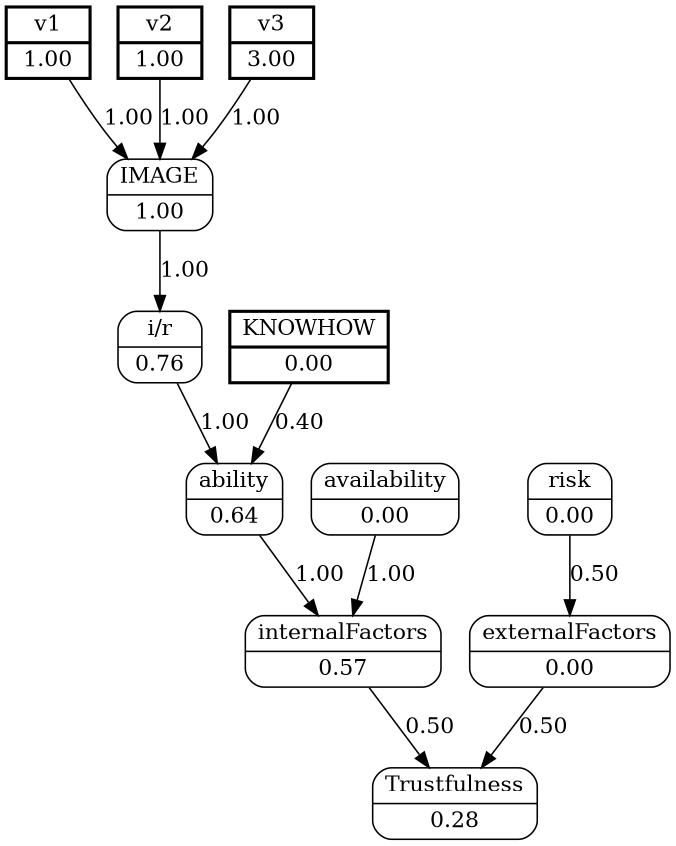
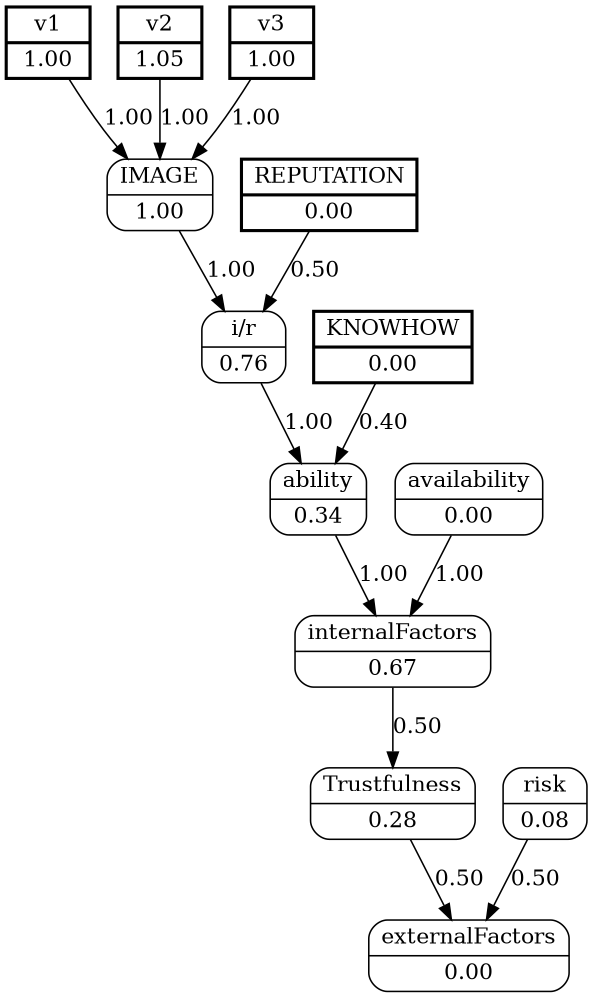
node "v2": text "1.00" -> "1.05"
node "v3": text "3.00" -> "1.00"
node "REPUTATION": added
node "ability": text "0.64" -> "0.34"
node "risk": text "0.00" -> "0.08"
node "internalFactors": text "0.57" -> "0.67"
edge "externalFactors" -> "Trustfulness": reversed
